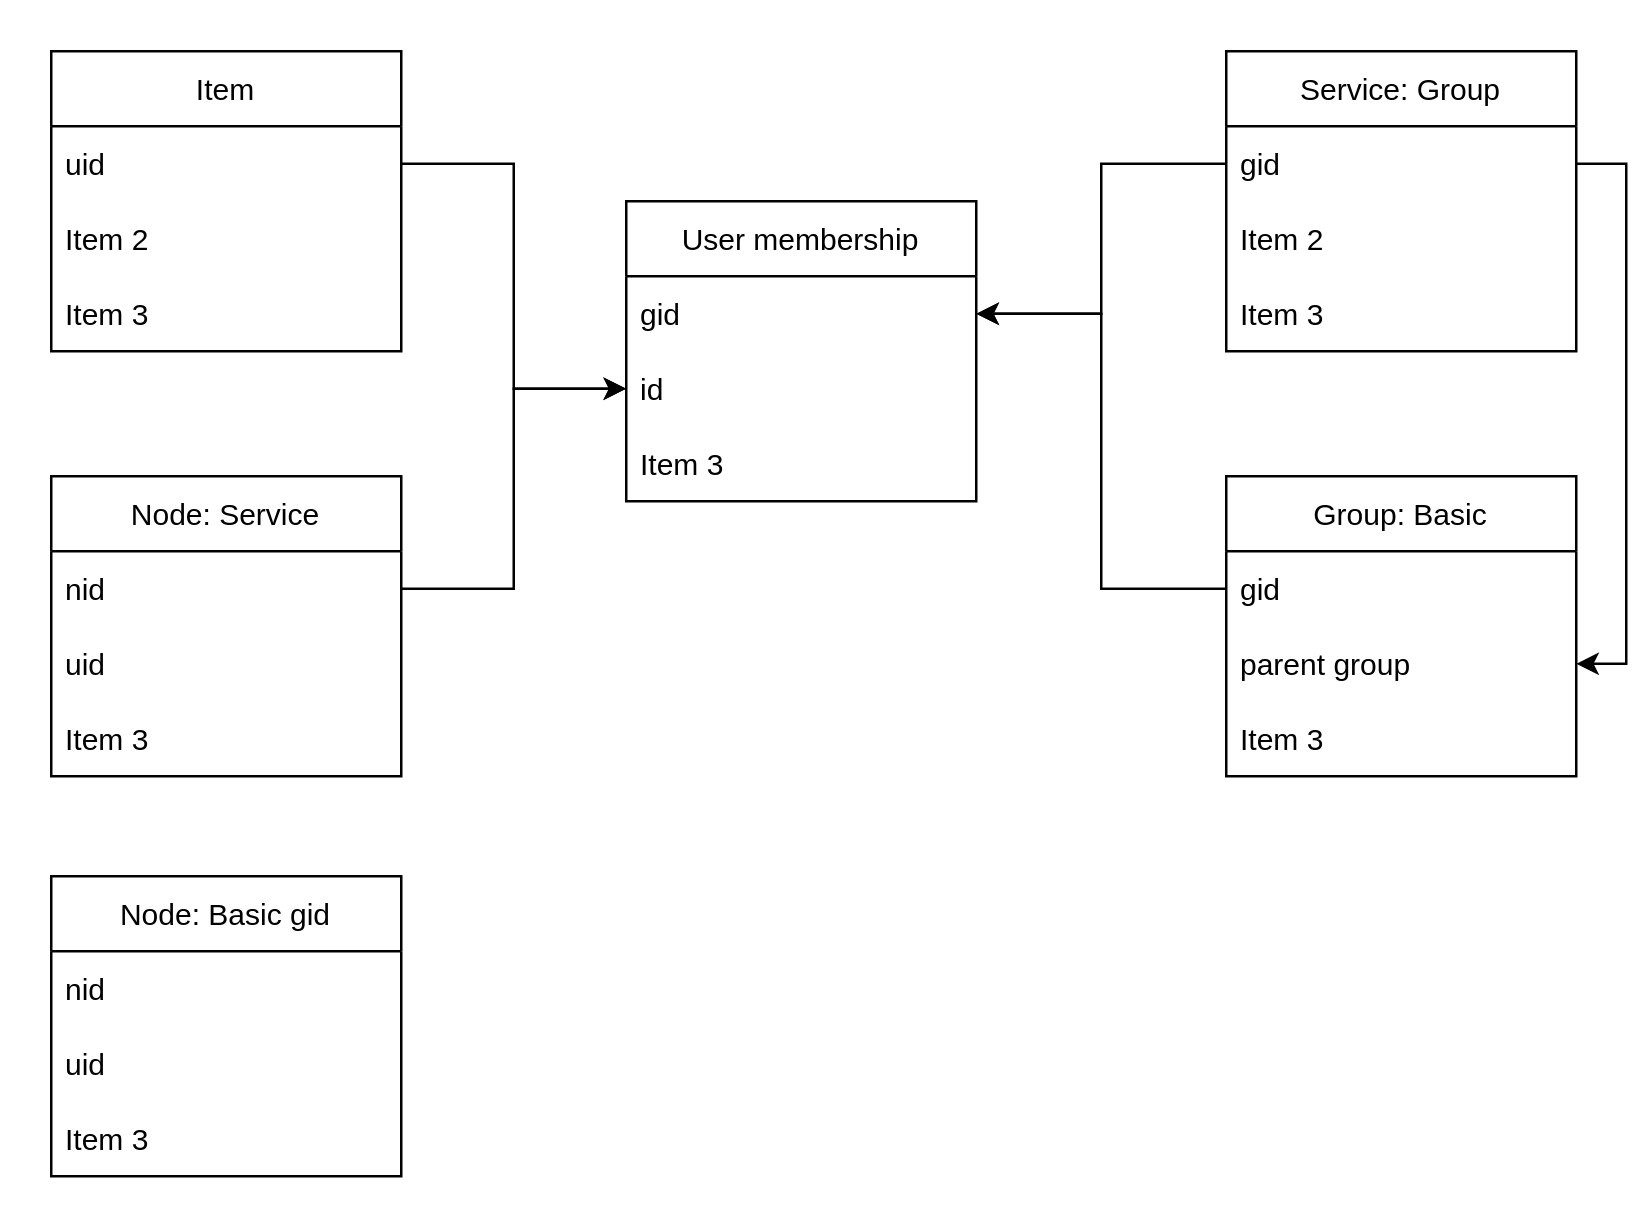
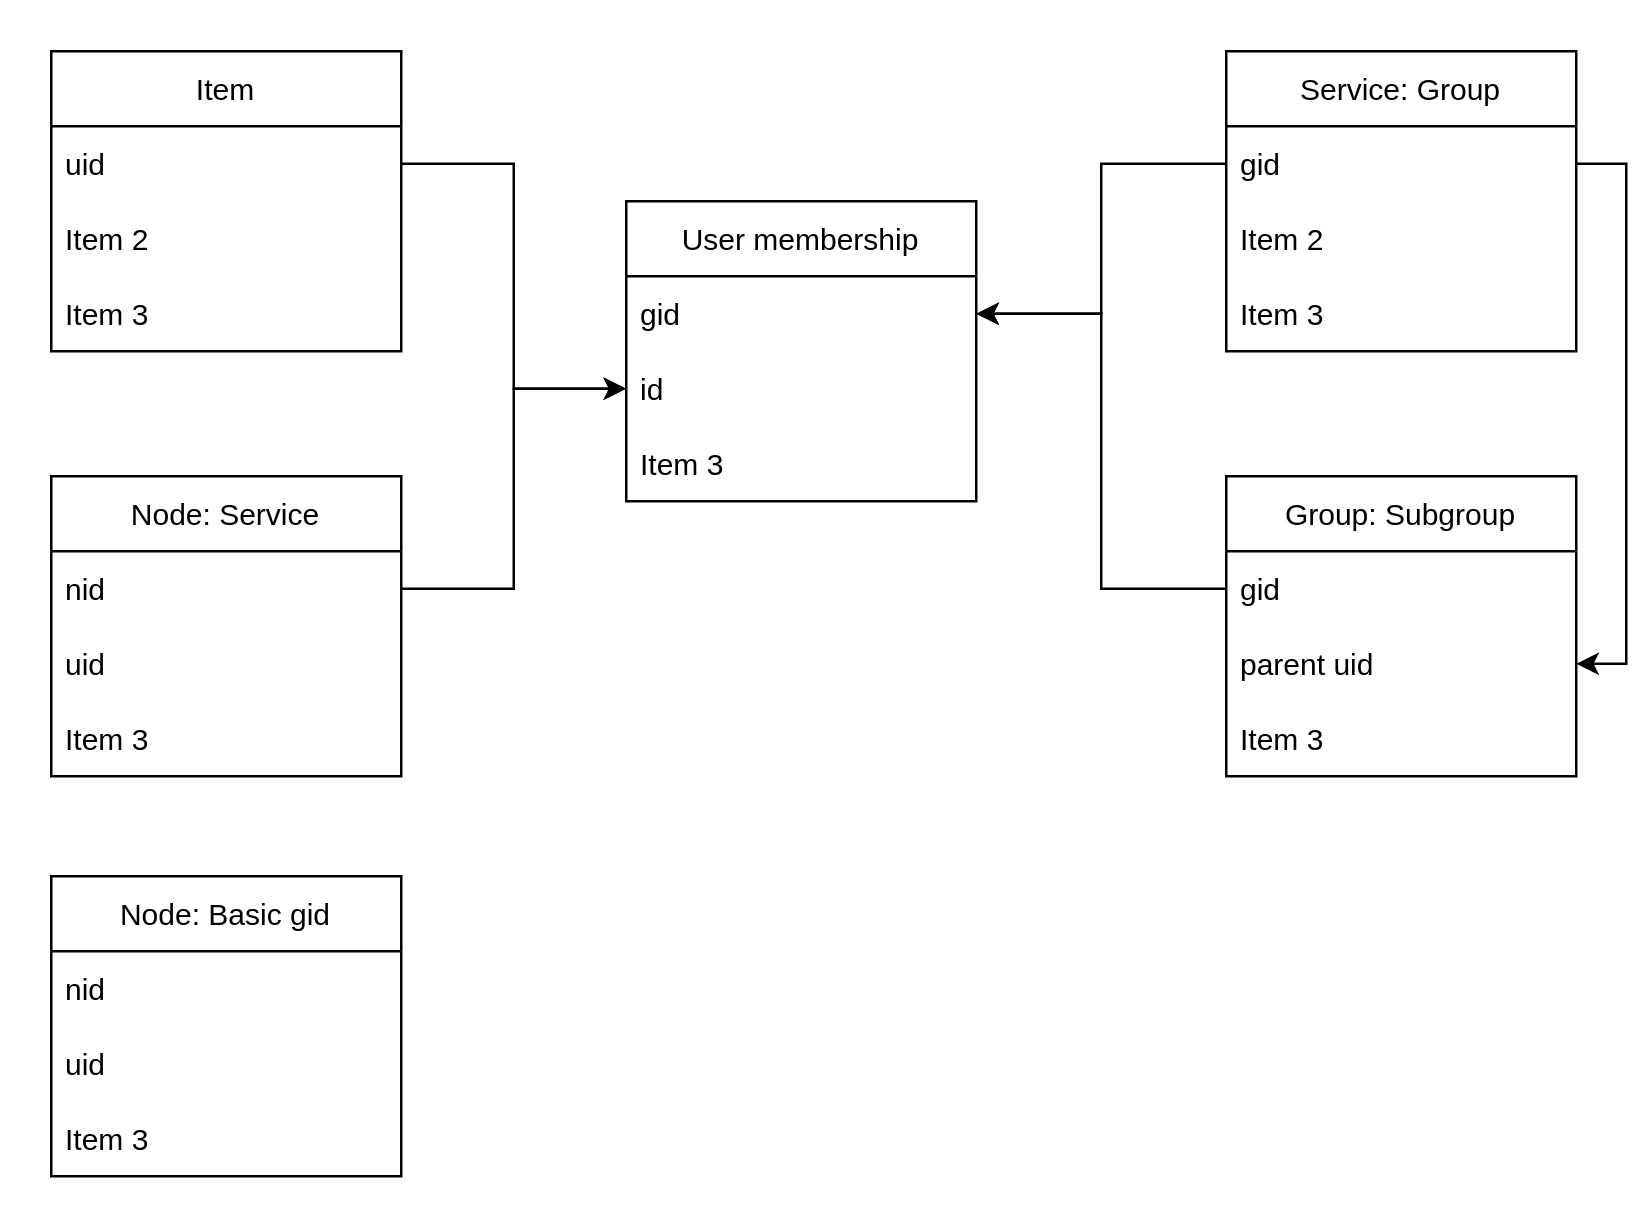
node "Group: Basic": label "Group: Basic" -> "Group: Subgroup"
node "parent group": label "parent group" -> "parent uid"
